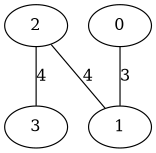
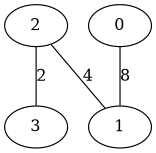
edge "2" -- "3": label "4" -> "2"
edge "0" -- "1": label "3" -> "8"
